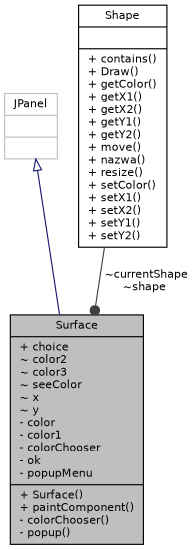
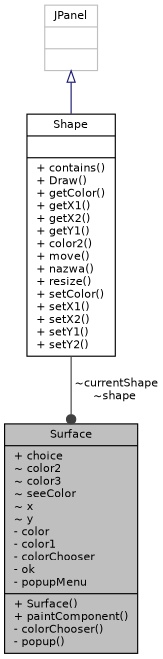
node "Shape": text "+ getY2()" -> "+ color2()"
edge "Surface" -> "JPanel": now "Shape" -> "JPanel"
